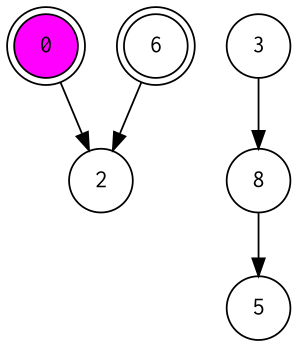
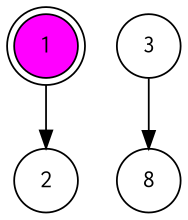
node "0": label "0" -> "1"
node "6": removed
node "5": removed
